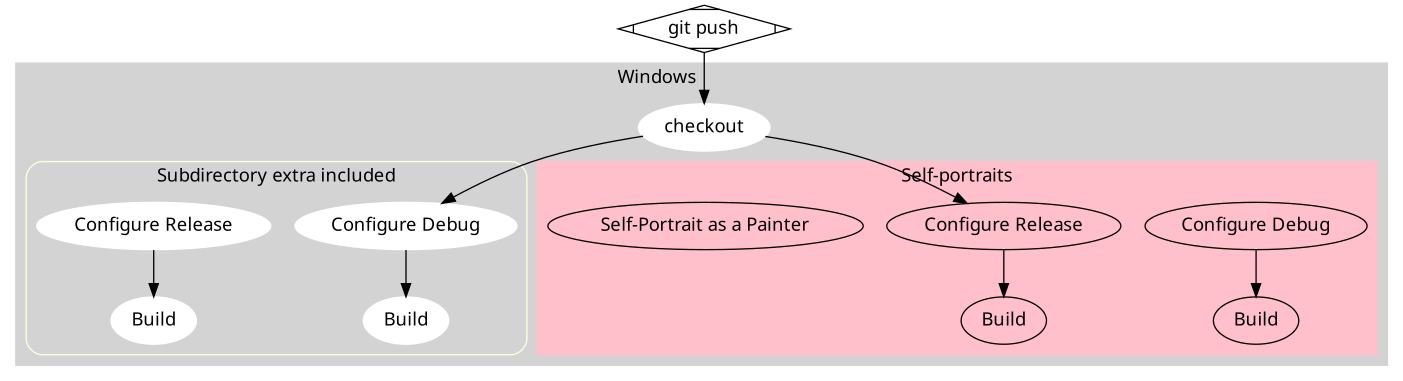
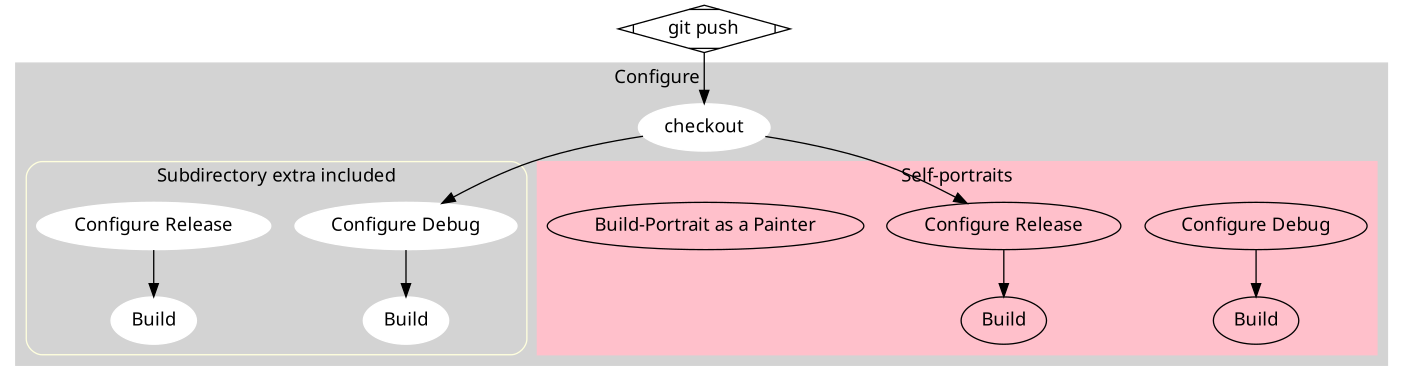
cluster "Windows                  ": label "Windows                  " -> "Configure                  "
node "Self-Portrait as a Painter": label "Self-Portrait as a Painter" -> "Build-Portrait as a Painter"
